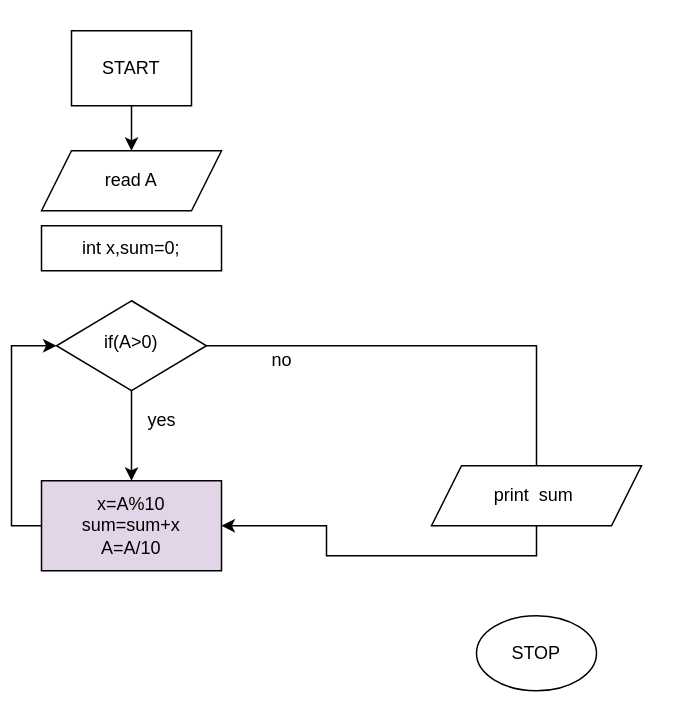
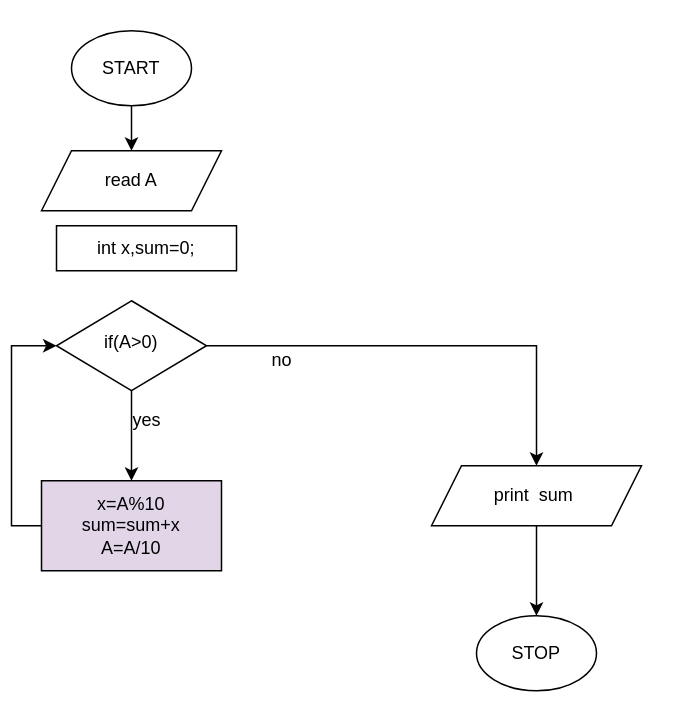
node "START": shape rectangle -> ellipse
node "int x,sum=0;": moved (131, 248) -> (146, 248)
node "yes": moved (161, 421) -> (146, 421)
edge "if(A>0)" -- "print sum": arrowhead none -> classic
edge "print sum" -> "x=A%10 sum=sum+x A=A/10": now "print sum" -> "STOP"
